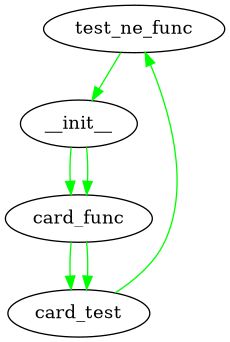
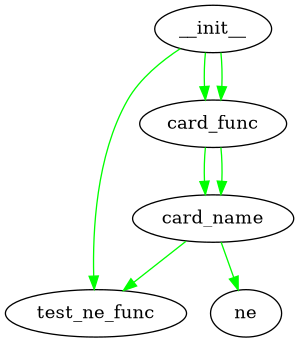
edge "test_ne_func" -> "__init__": reversed
node "card_test": label "card_test" -> "card_name"
node "ne": added
